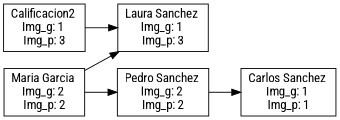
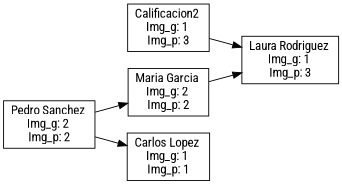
node "Laura Sanchez Img_g: 1 Img_p: 3": label "Laura Sanchez Img_g: 1 Img_p: 3" -> "Laura Rodriguez Img_g: 1 Img_p: 3"
edge "Maria Garcia Img_g: 2 Img_p: 2" -> "Pedro Sanchez Img_g: 2 Img_p: 2": reversed
node "Carlos Sanchez Img_g: 1 Img_p: 1": label "Carlos Sanchez Img_g: 1 Img_p: 1" -> "Carlos Lopez Img_g: 1 Img_p: 1"
